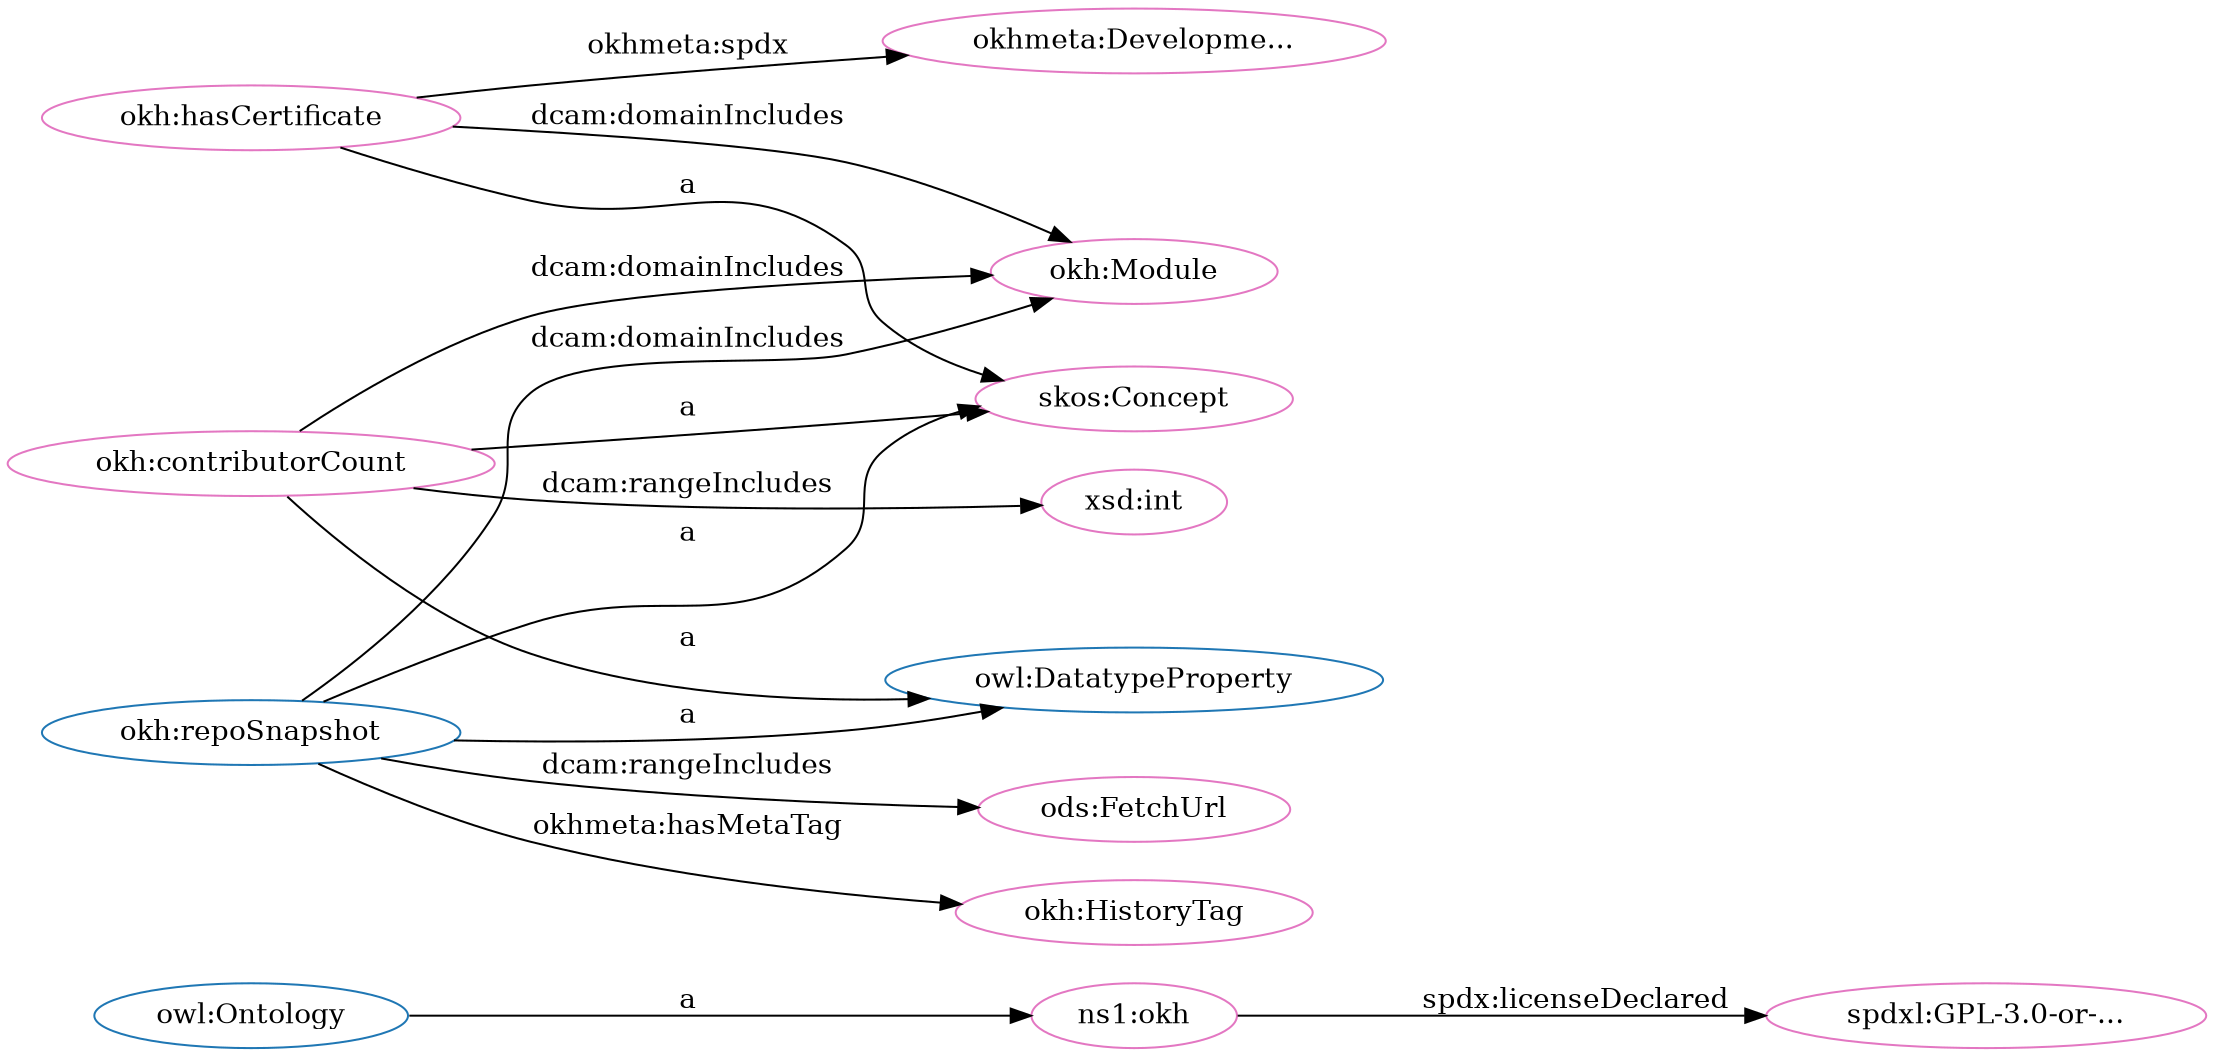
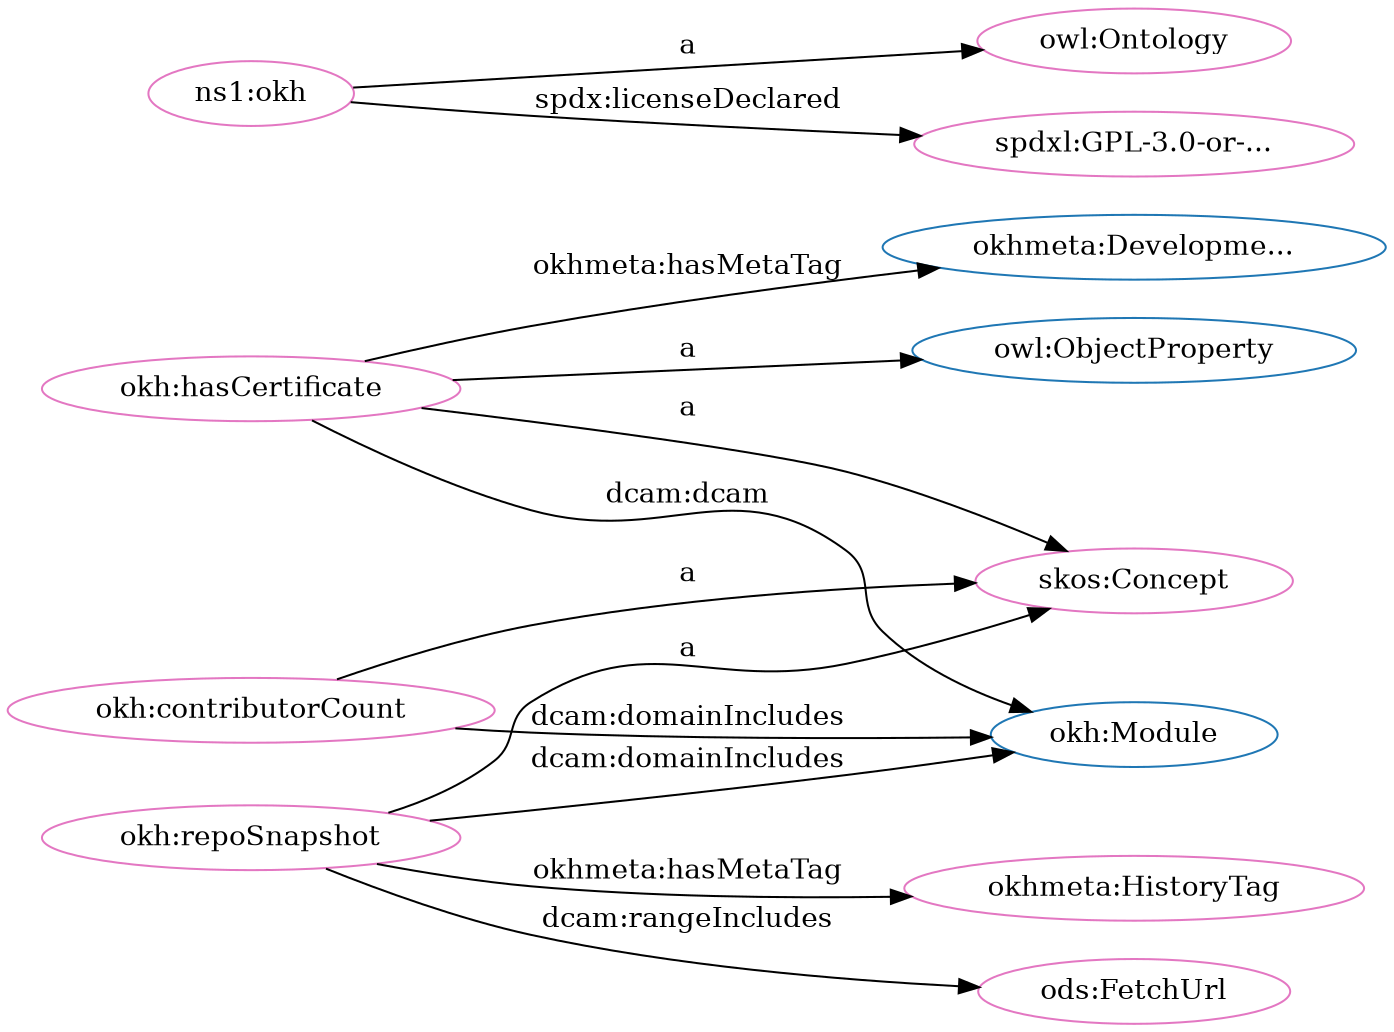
node "okhmeta:Developme...": color #e377c2 -> #1f77b4
edge "okh:hasCertificate" -> "okhmeta:Developme...": label "okhmeta:spdx" -> "okhmeta:hasMetaTag"
edge "okh:hasCertificate" -> "okh:Module": label "dcam:domainIncludes" -> "dcam:dcam"
node "okh:Module": color #e377c2 -> #1f77b4
node "owl:ObjectProperty": added
node "xsd:int": removed
node "owl:DatatypeProperty": removed
node "okh:repoSnapshot": color #1f77b4 -> #e377c2
node "okh:HistoryTag": label "okh:HistoryTag" -> "okhmeta:HistoryTag"
node "owl:Ontology": color #1f77b4 -> #e377c2
edge "owl:Ontology" -> "ns1:okh": reversed
